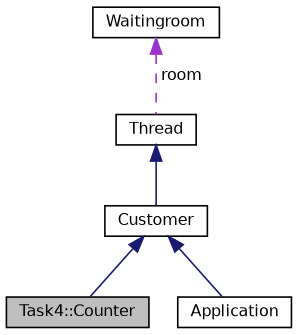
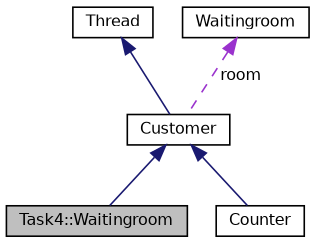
edge "Thread" -> "Waitingroom": now "Customer" -> "Waitingroom"
node "Task4::Counter": label "Task4::Counter" -> "Task4::Waitingroom"
node "Application": label "Application" -> "Counter"
